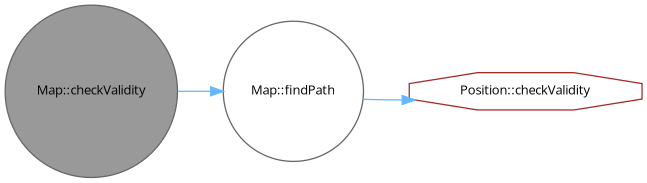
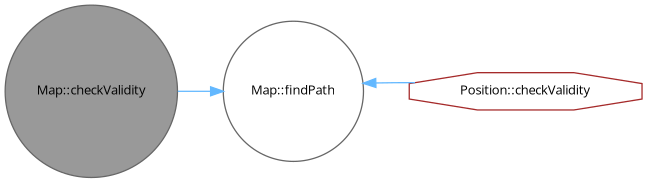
edge "Map::findPath" -> "Position::checkValidity": reversed
